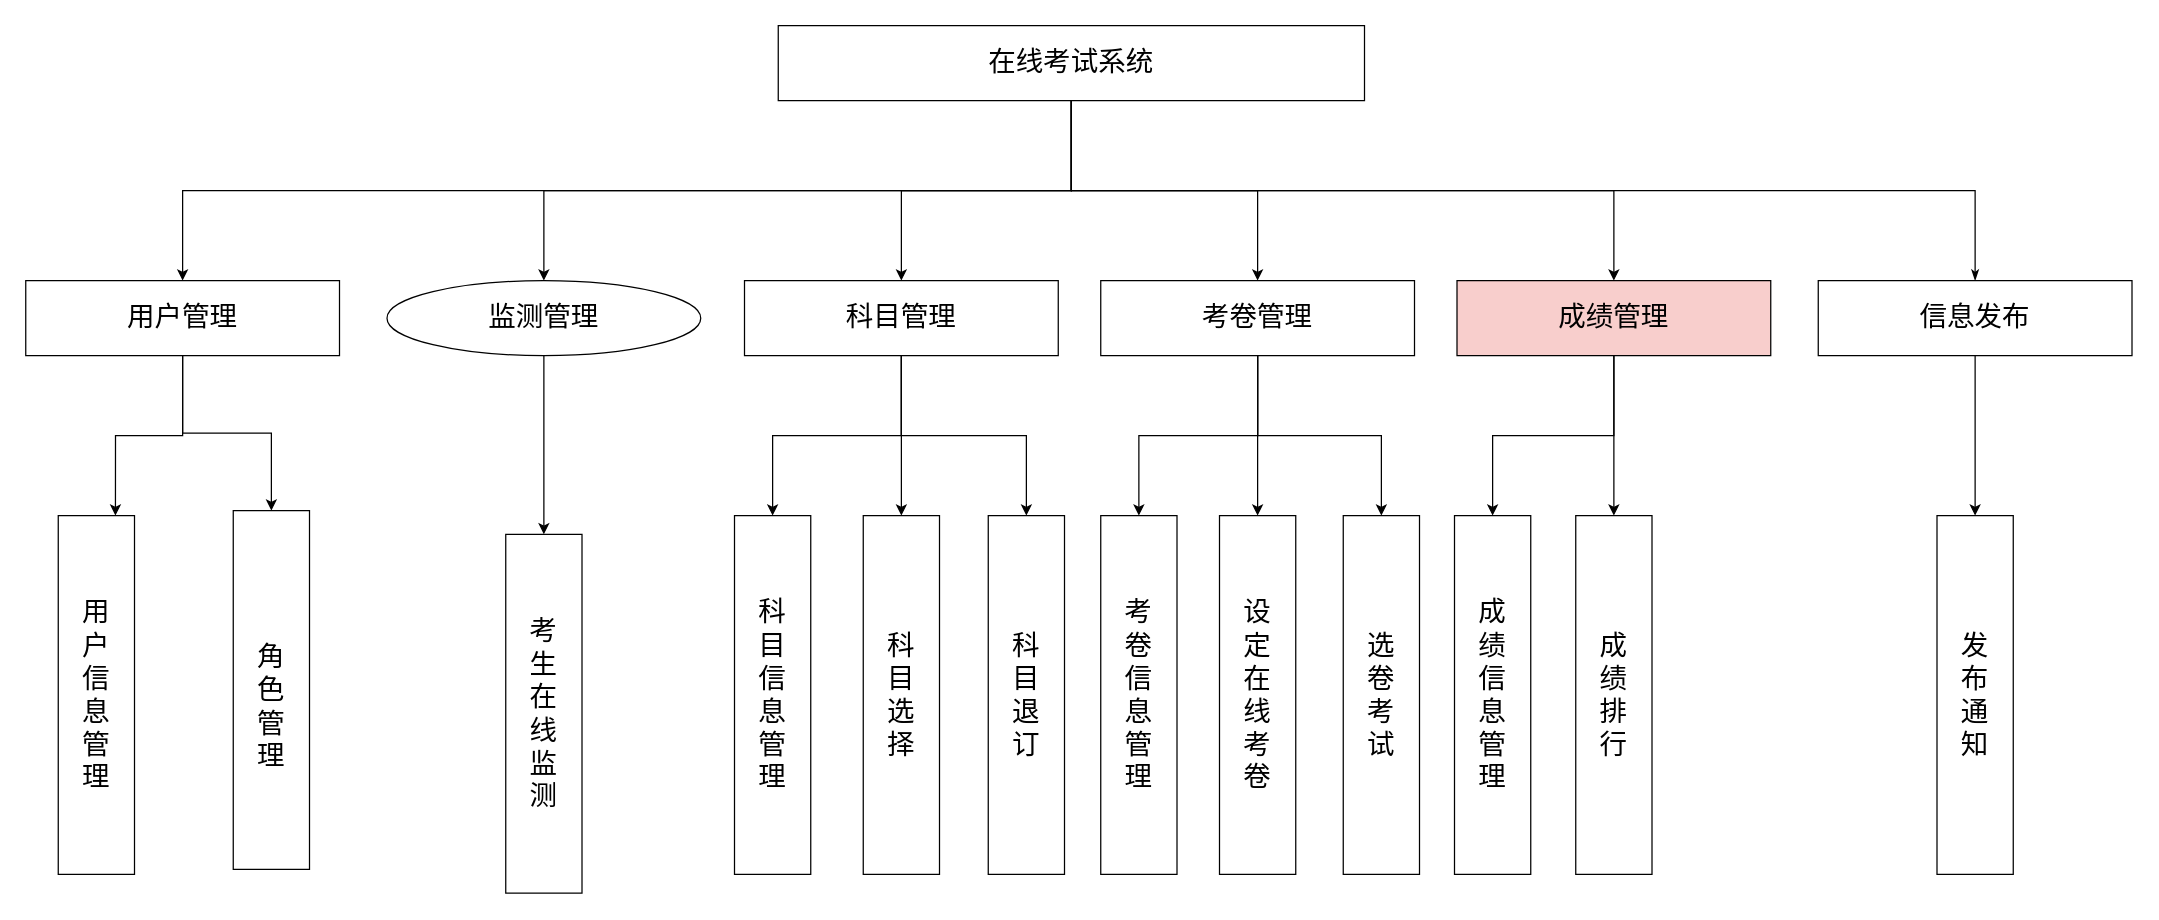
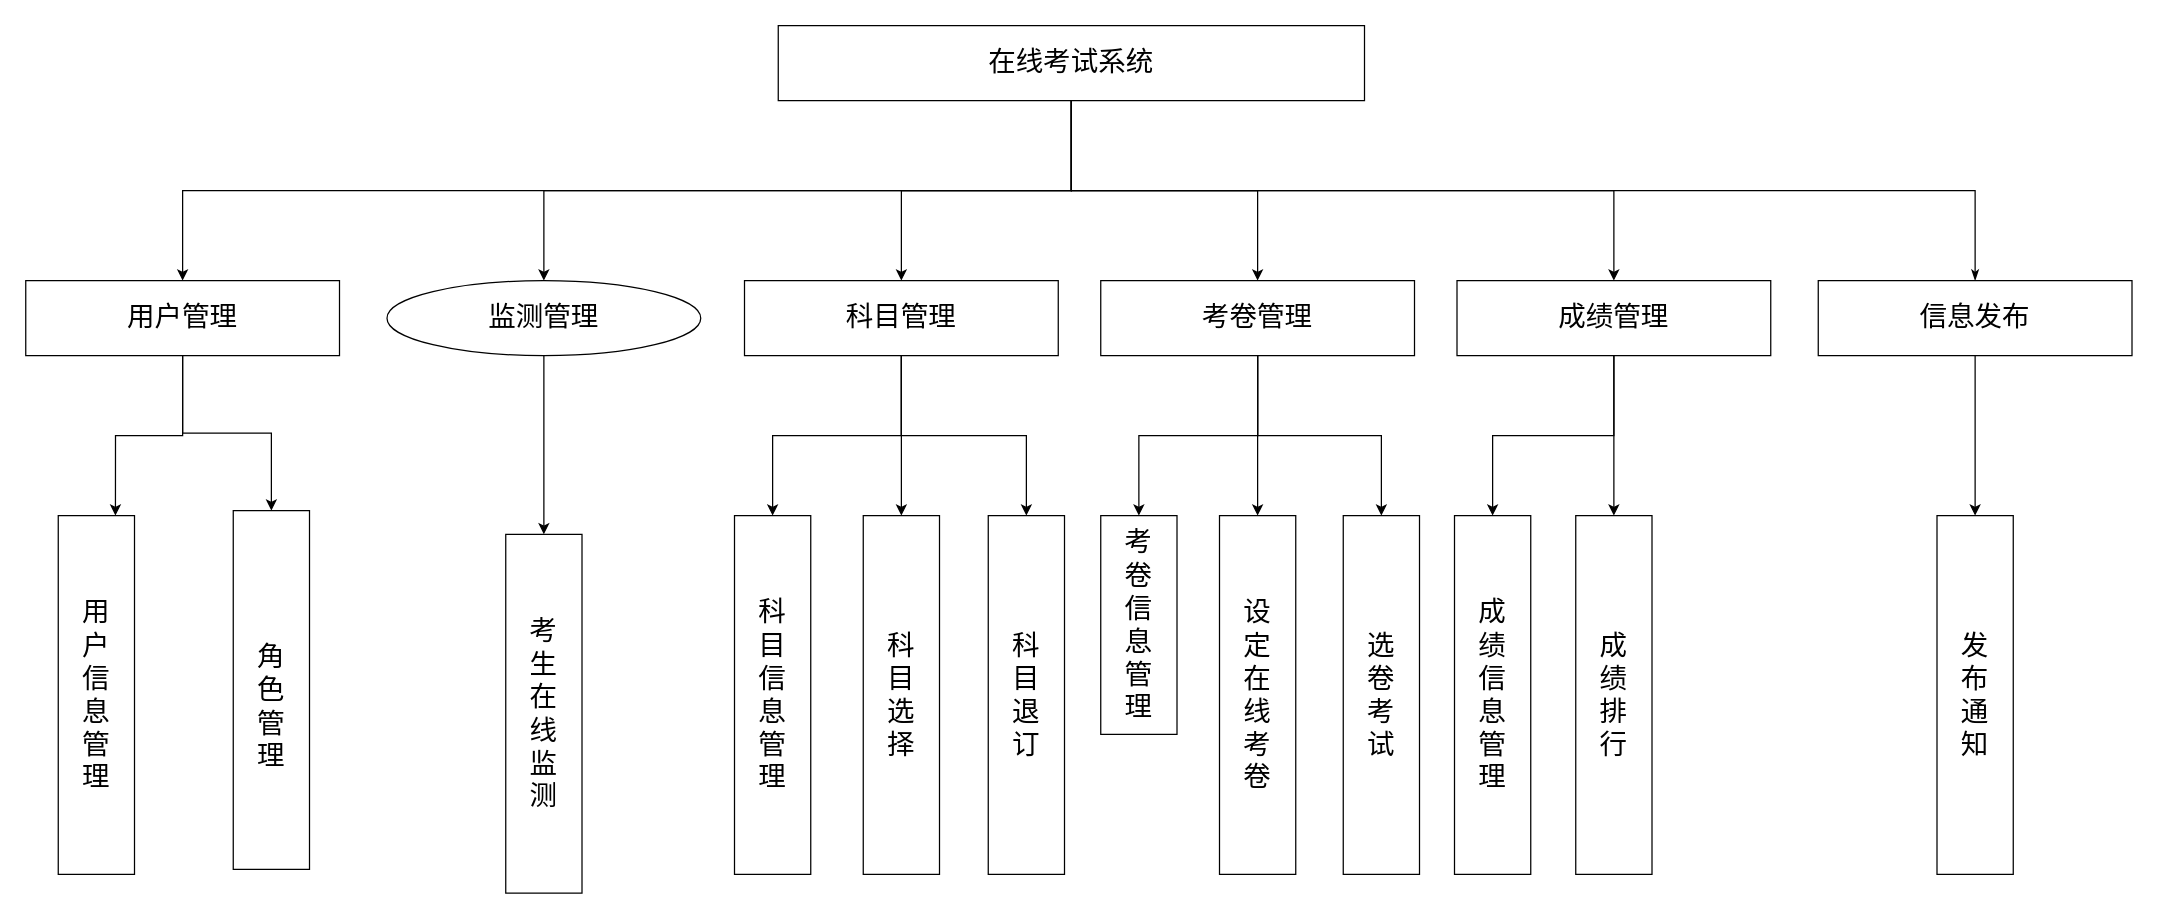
node "成绩管理": fillcolor #f8cecc -> #ffffff
node "考 卷 信 息 管 理": size 76x359 -> 76x219
